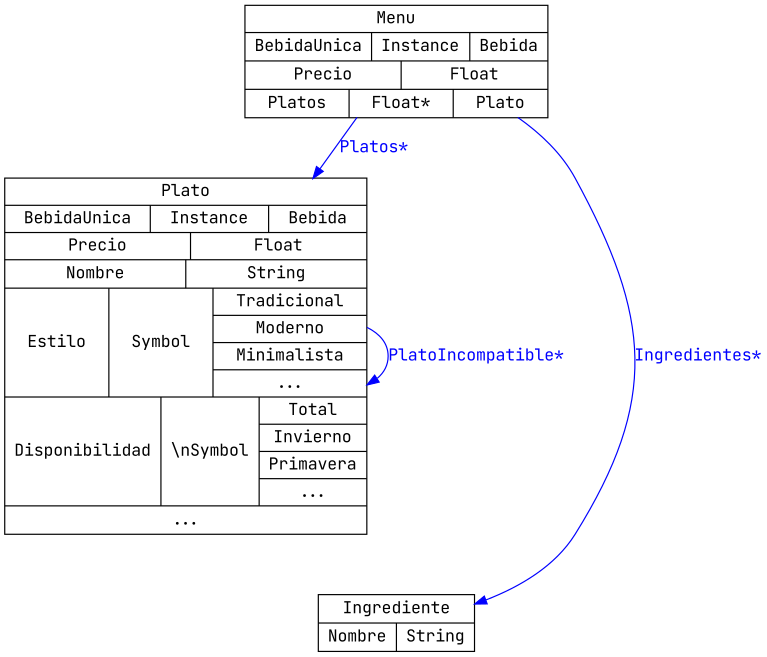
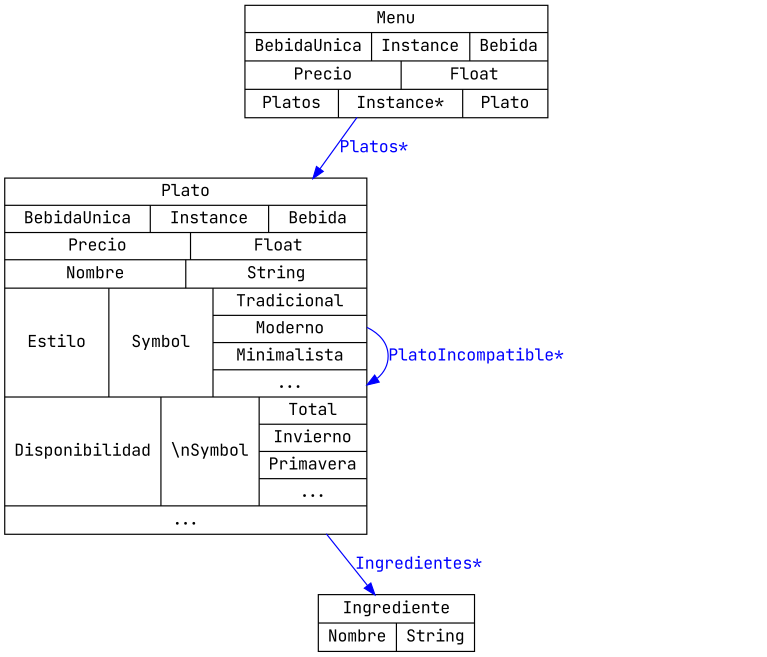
node "Menu": text "Float*" -> "Instance*"
edge "Menu" -> "Ingrediente": now "Plato" -> "Ingrediente"
